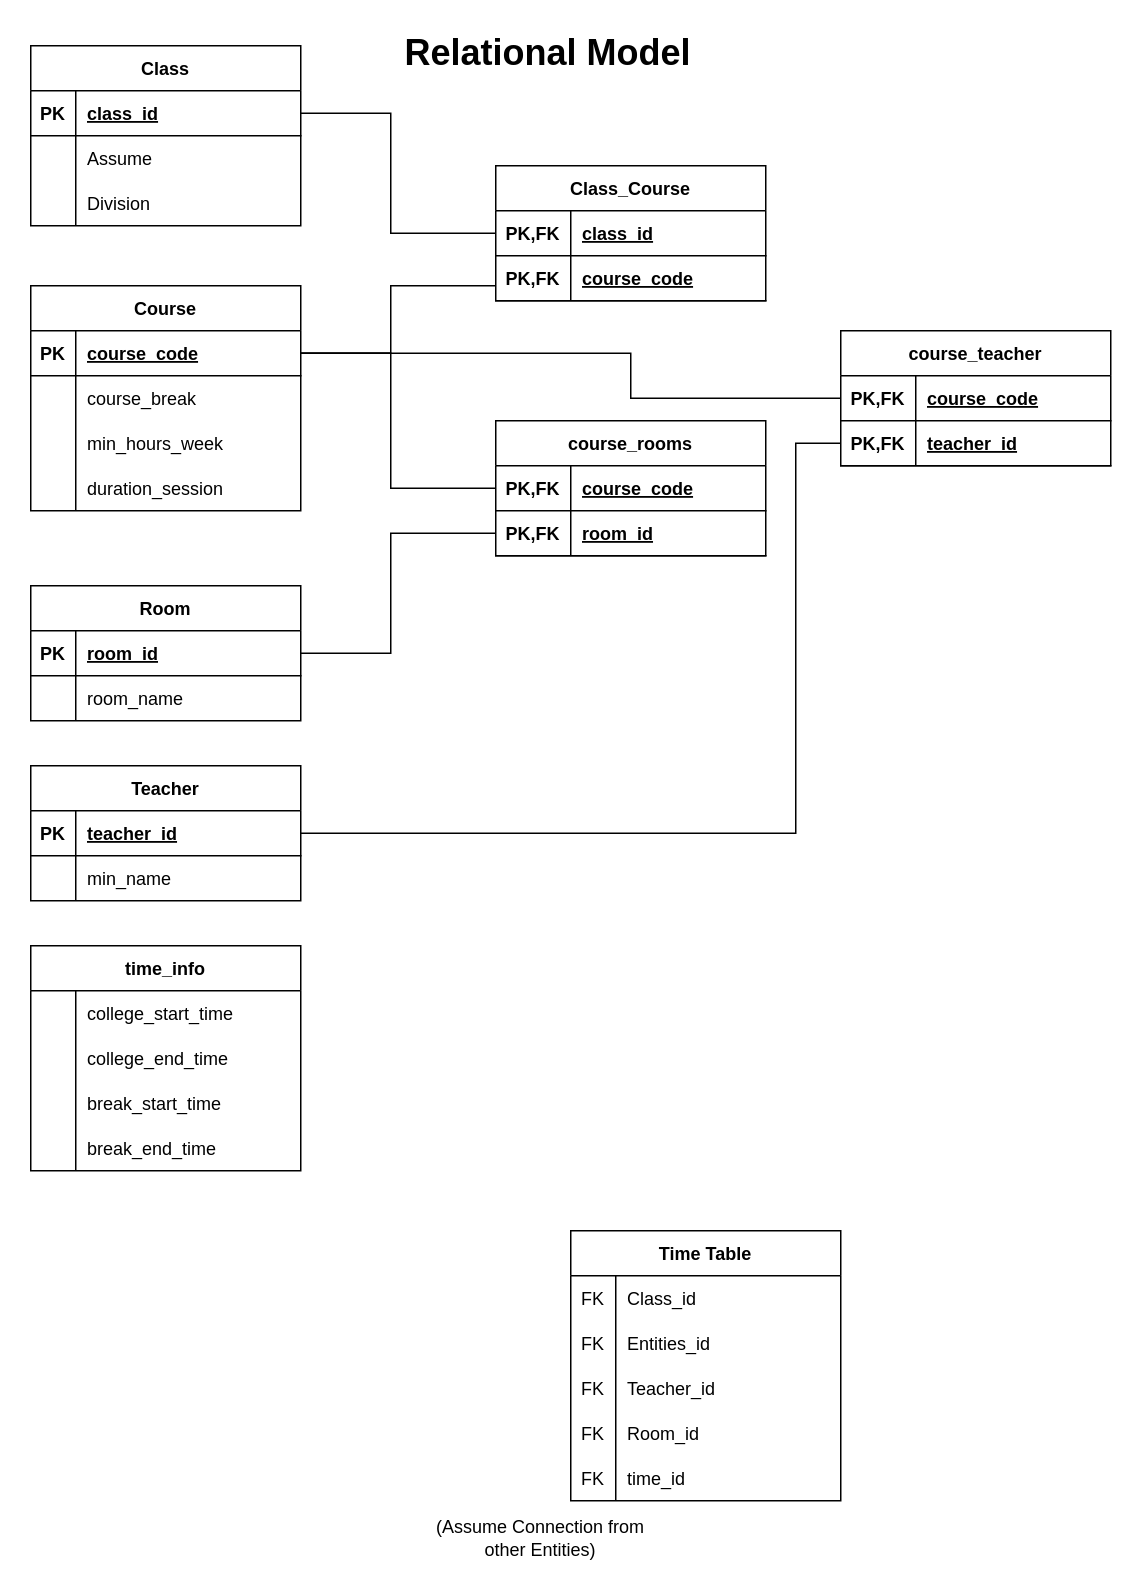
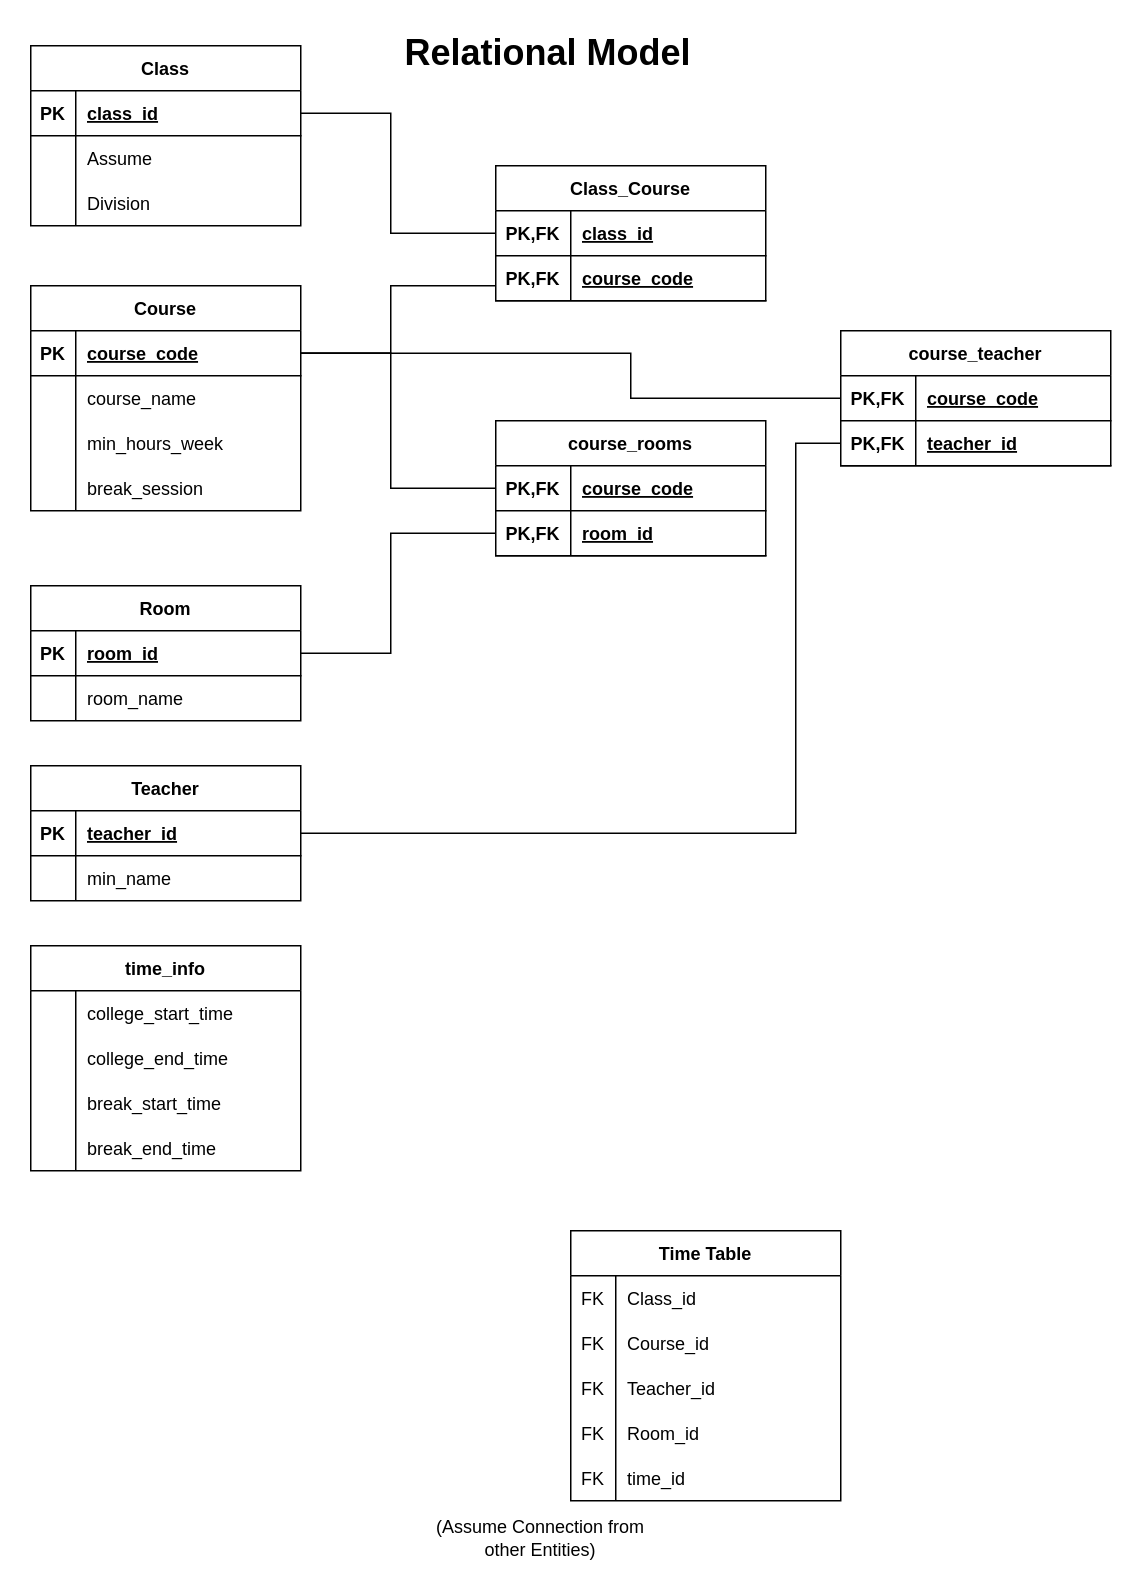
node "course_break": label "course_break" -> "course_name"
node "duration_session": label "duration_session" -> "break_session"
node "Entities_id": label "Entities_id" -> "Course_id"
